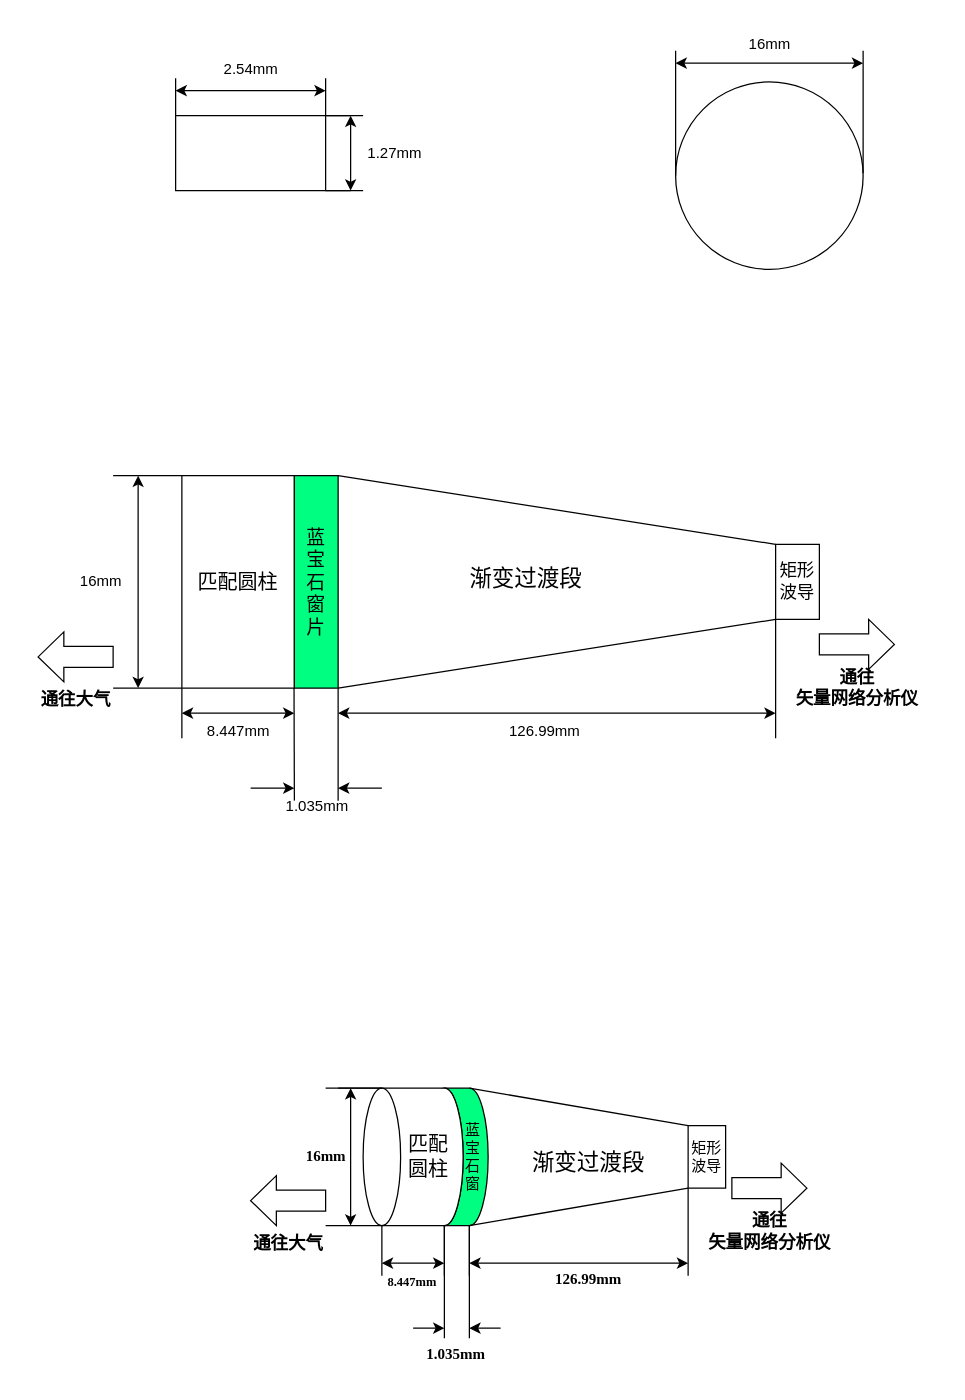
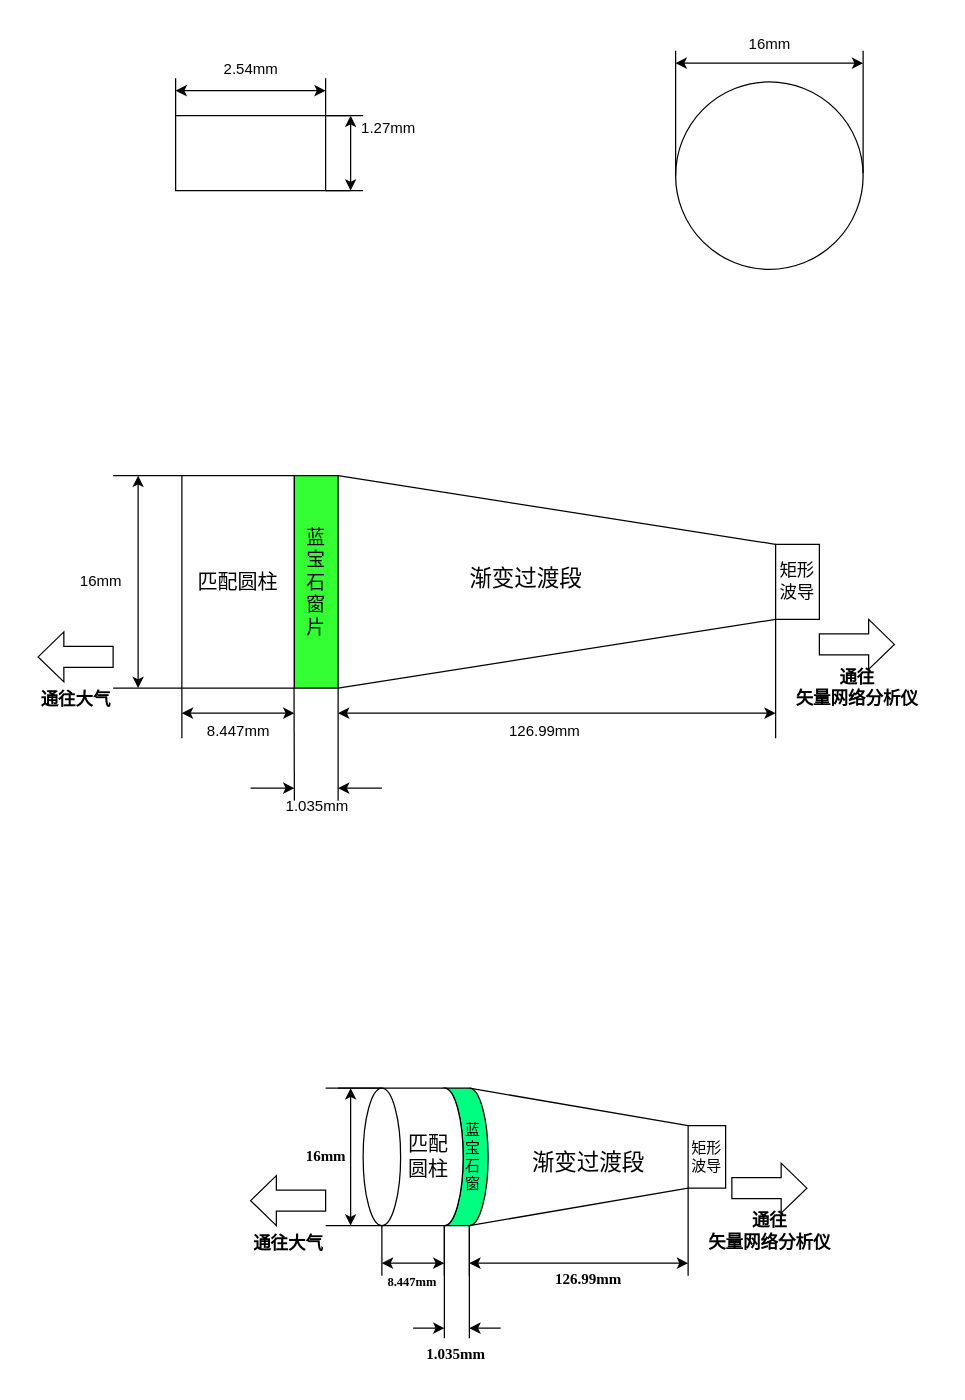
node "1.27mm": moved (394, 153) -> (388, 128)
node "蓝 宝 石 窗 片": fillcolor #00ff80 -> #33ff33
